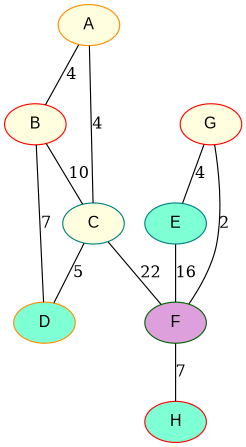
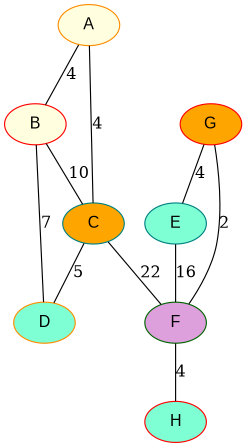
node "G": fillcolor lightyellow -> orange
node "C": fillcolor lightyellow -> orange
edge "F" -- "H": label "7" -> "4"
